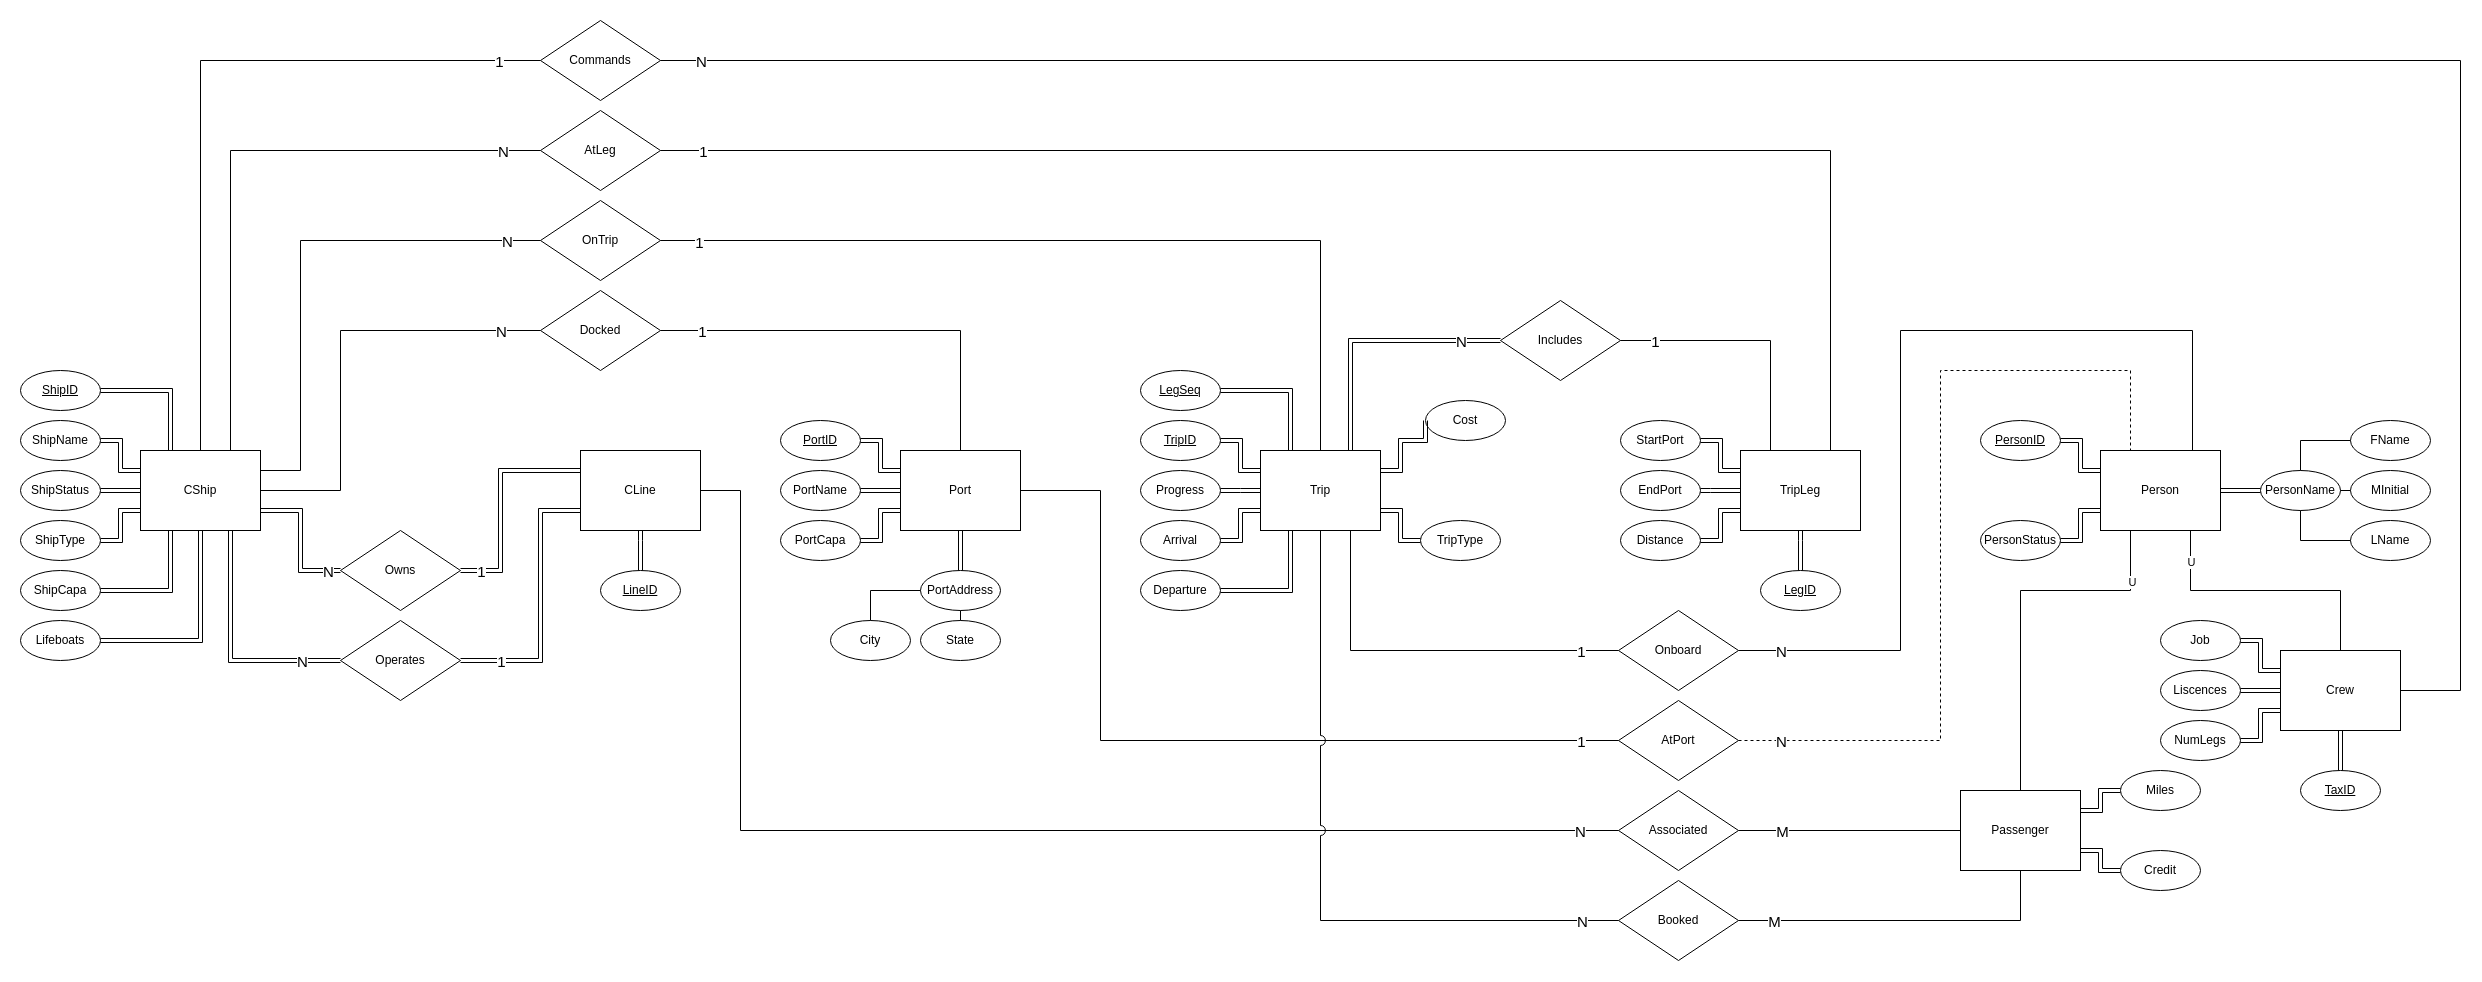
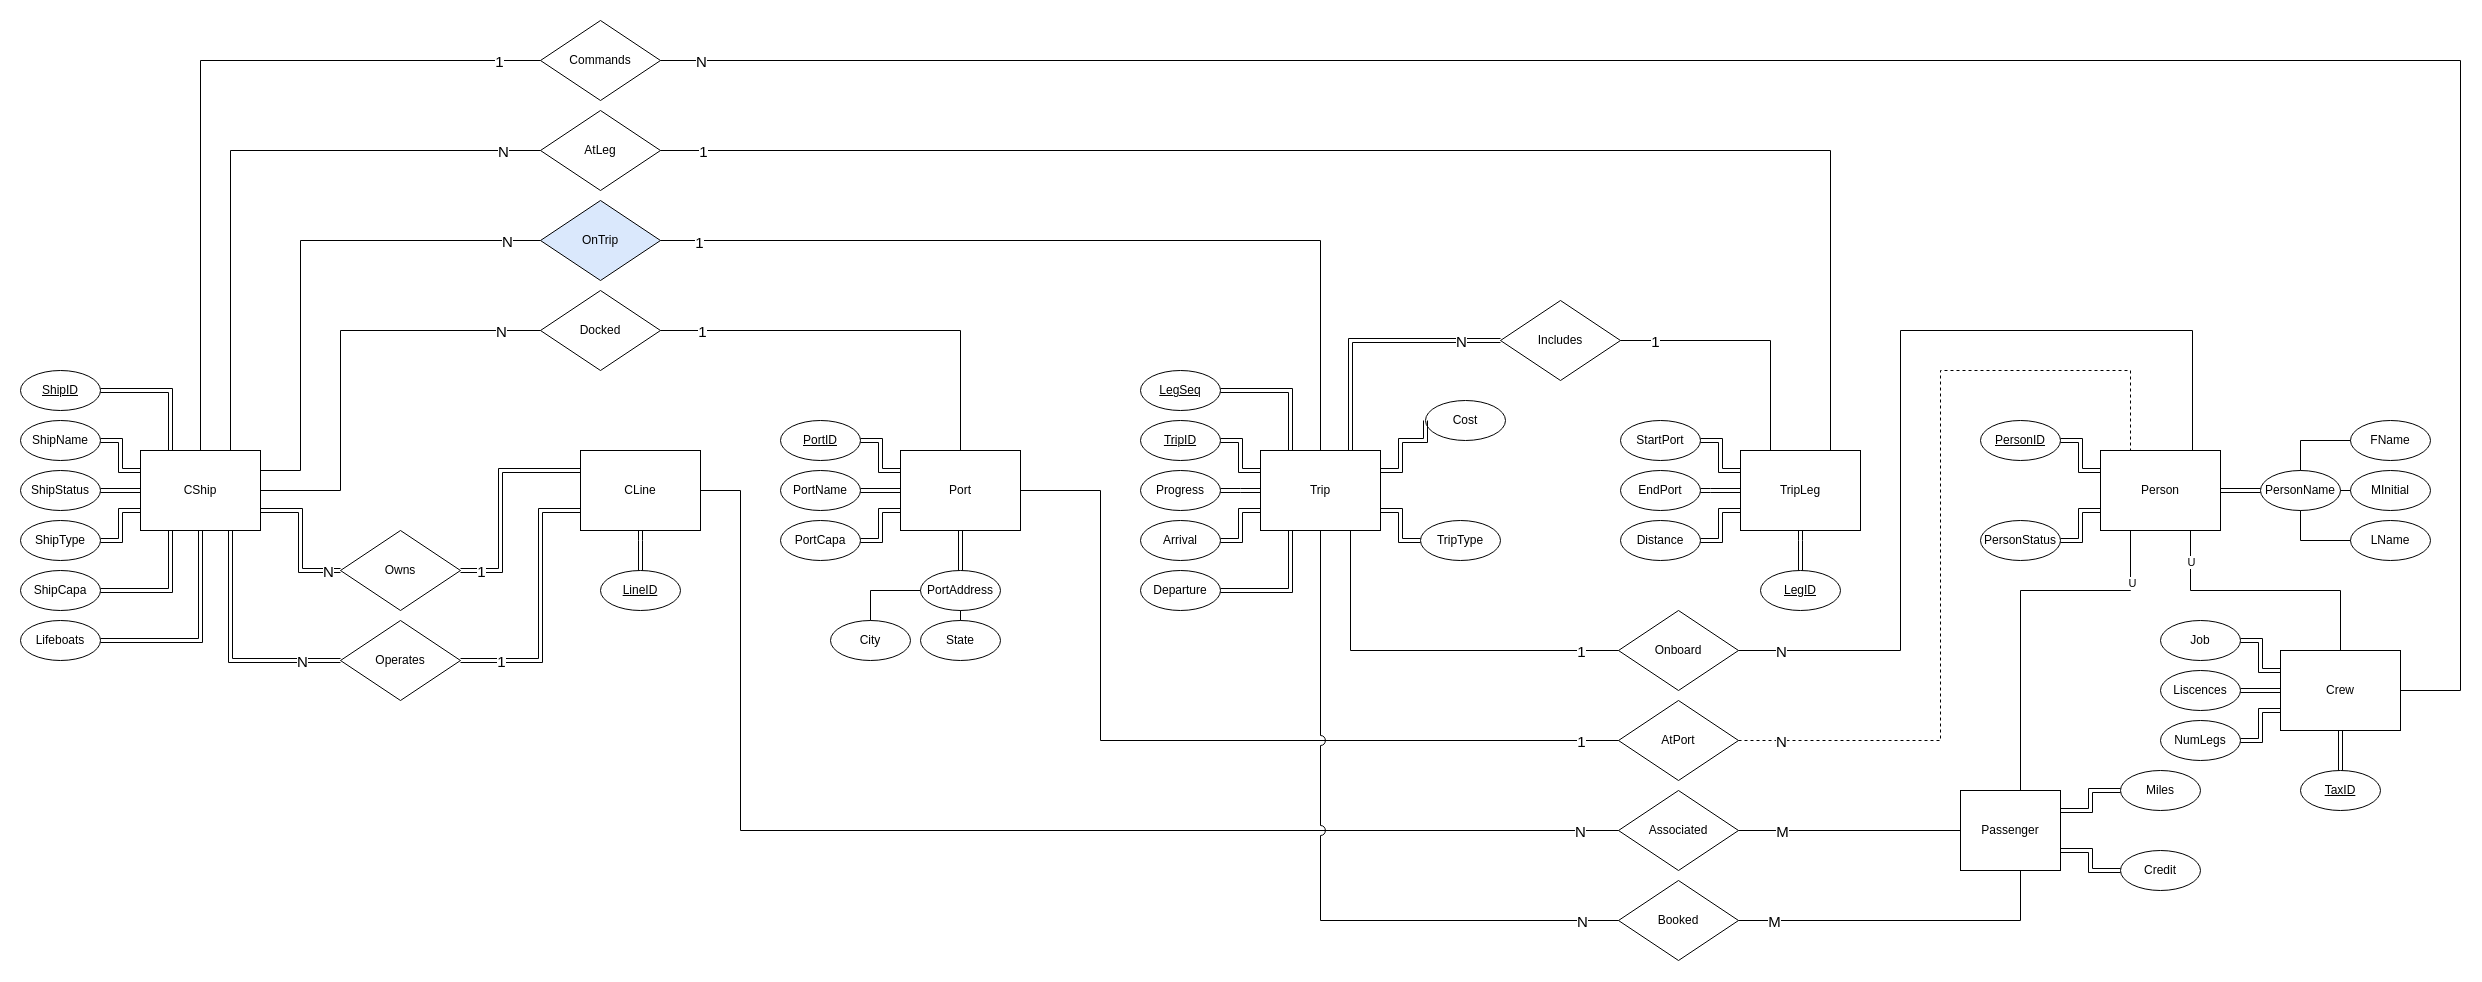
node "OnTrip": fillcolor #ffffff -> #dae8fc
node "Passenger": size 120x80 -> 100x80
